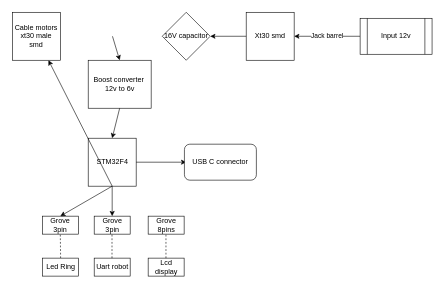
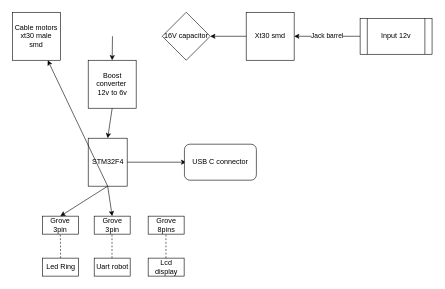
node "Boost converter 12v to 6v": size 63x48 -> 48x48
node "STM32F4": size 48x48 -> 39x48
